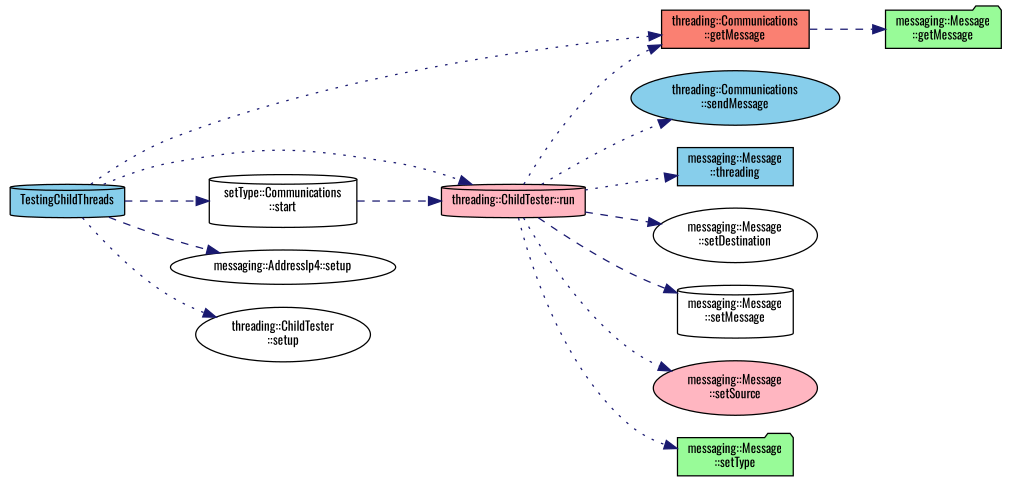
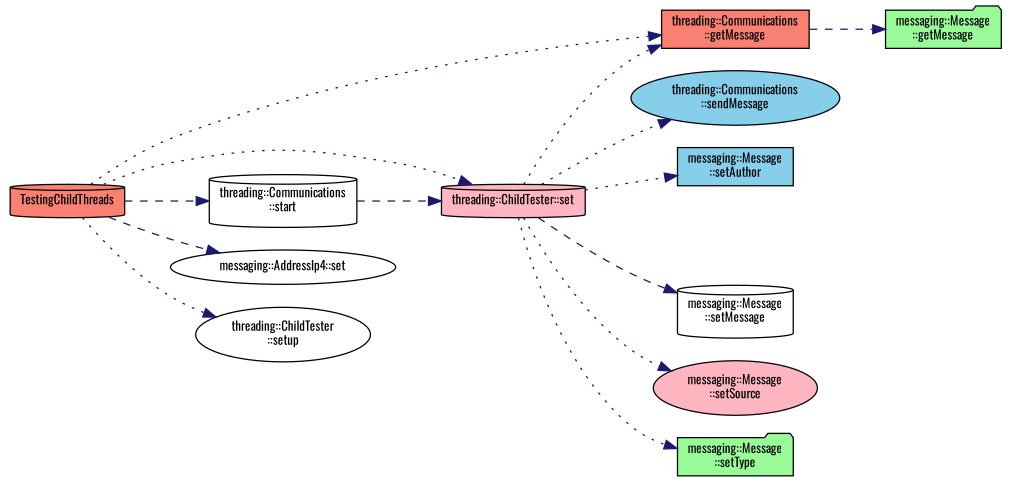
node "messaging::Message ::threading": label "messaging::Message ::threading" -> "messaging::Message ::setAuthor"
node "TestingChildThreads": fillcolor skyblue -> salmon
node "setType::Communications ::start": label "setType::Communications ::start" -> "threading::Communications ::start"
node "threading::ChildTester::run": label "threading::ChildTester::run" -> "threading::ChildTester::set"
node "messaging::Message ::setDestination": removed
node "messaging::AddressIp4::setup": label "messaging::AddressIp4::setup" -> "messaging::AddressIp4::set"
